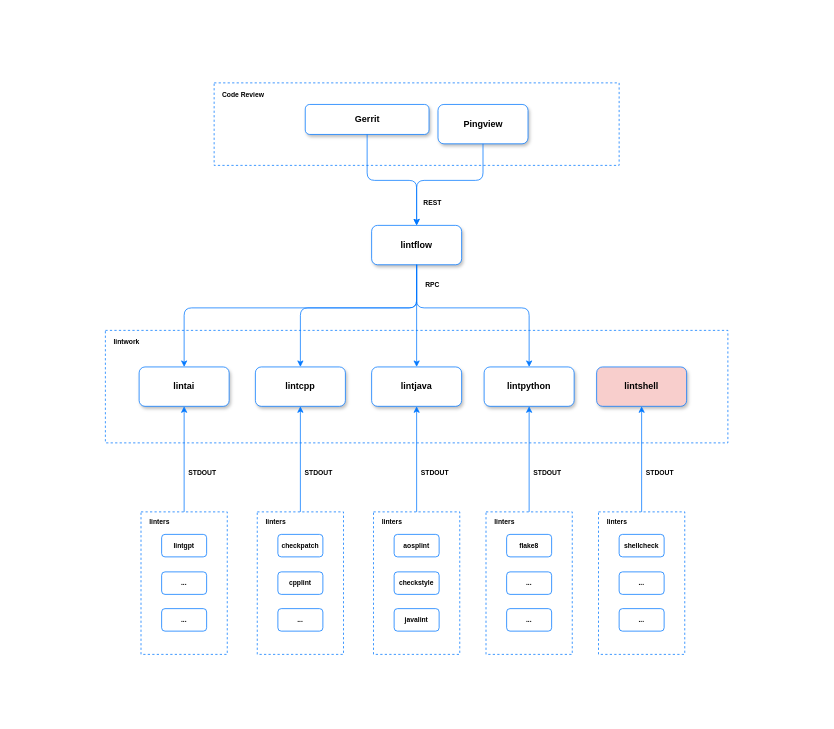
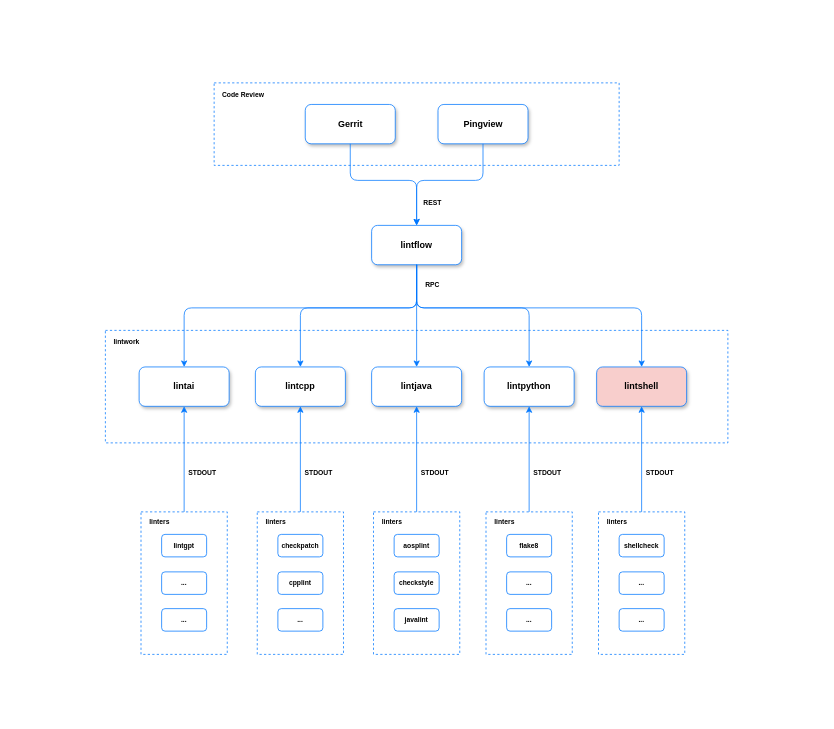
node "Gerrit": size 124x30 -> 90x39
edge "lintflow" -> "lintshell": added
